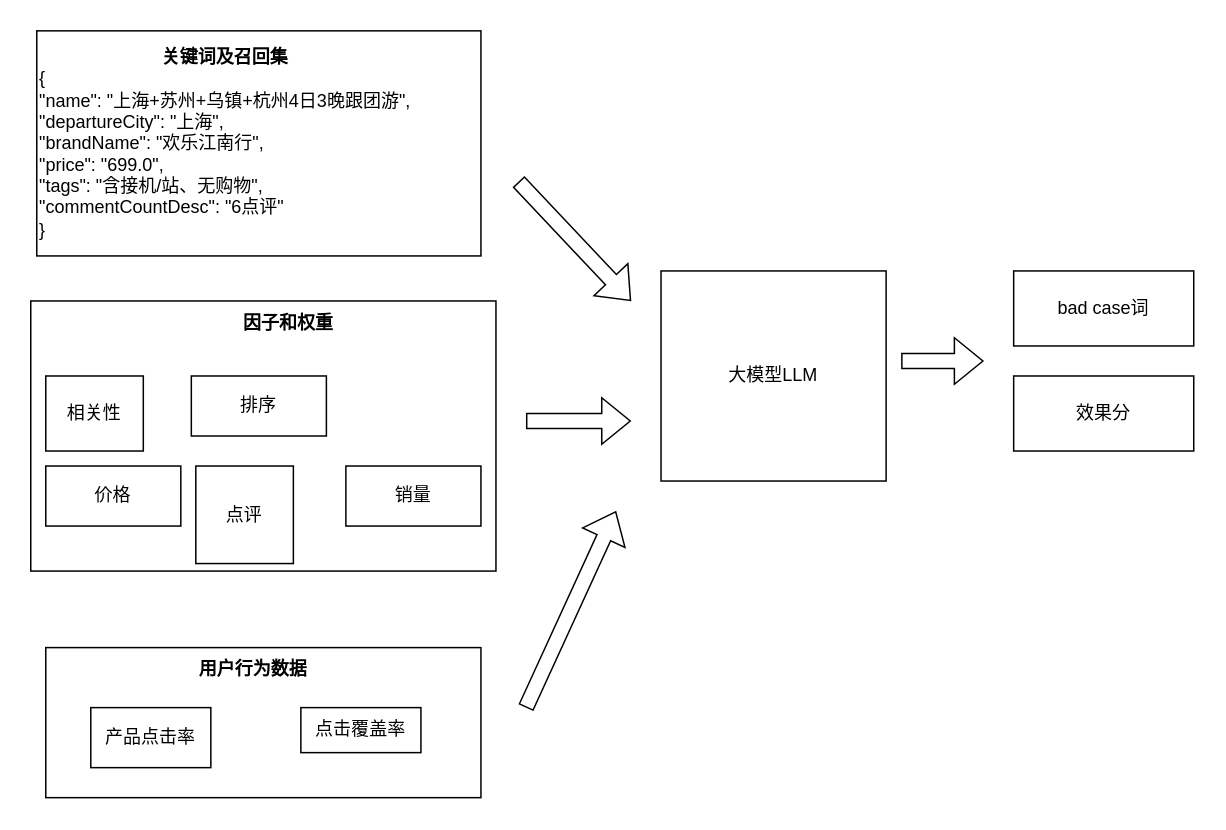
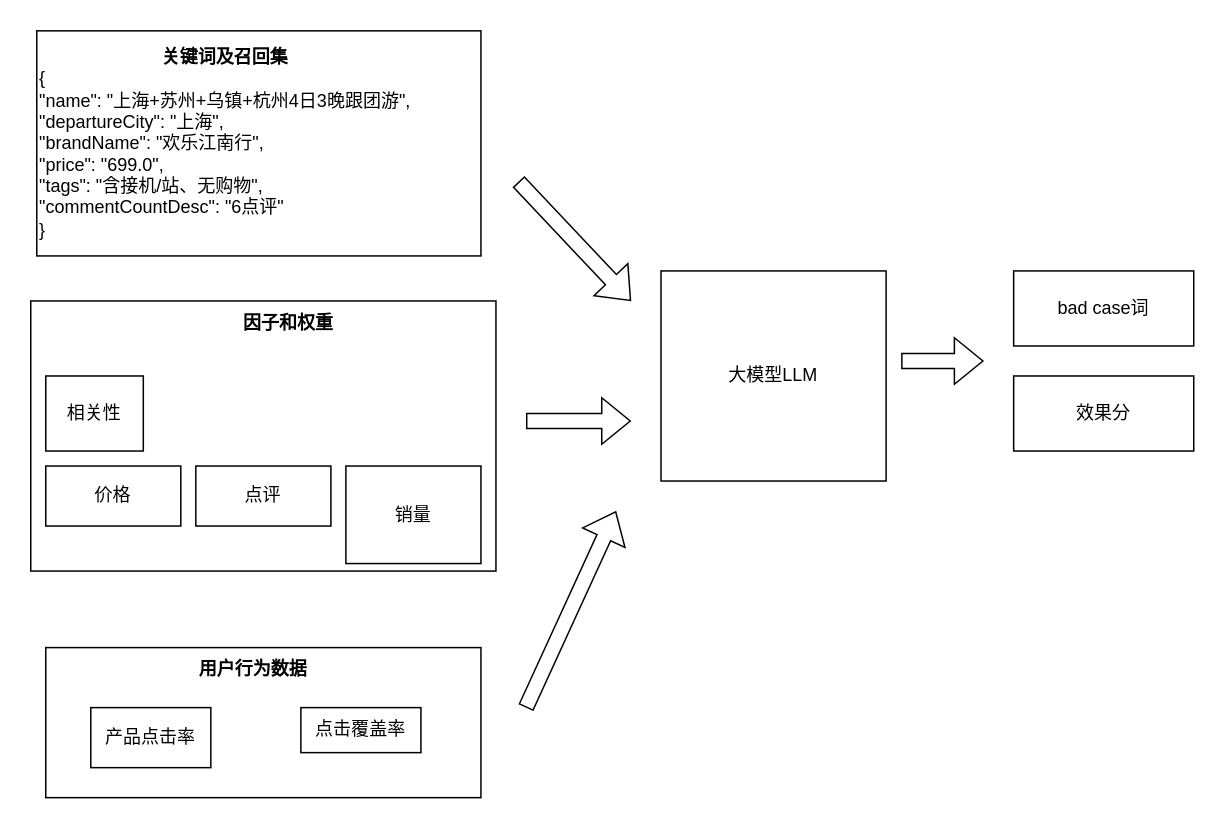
node "排序": removed
node "销量": size 135x60 -> 135x98
node "点评": size 98x98 -> 135x60
